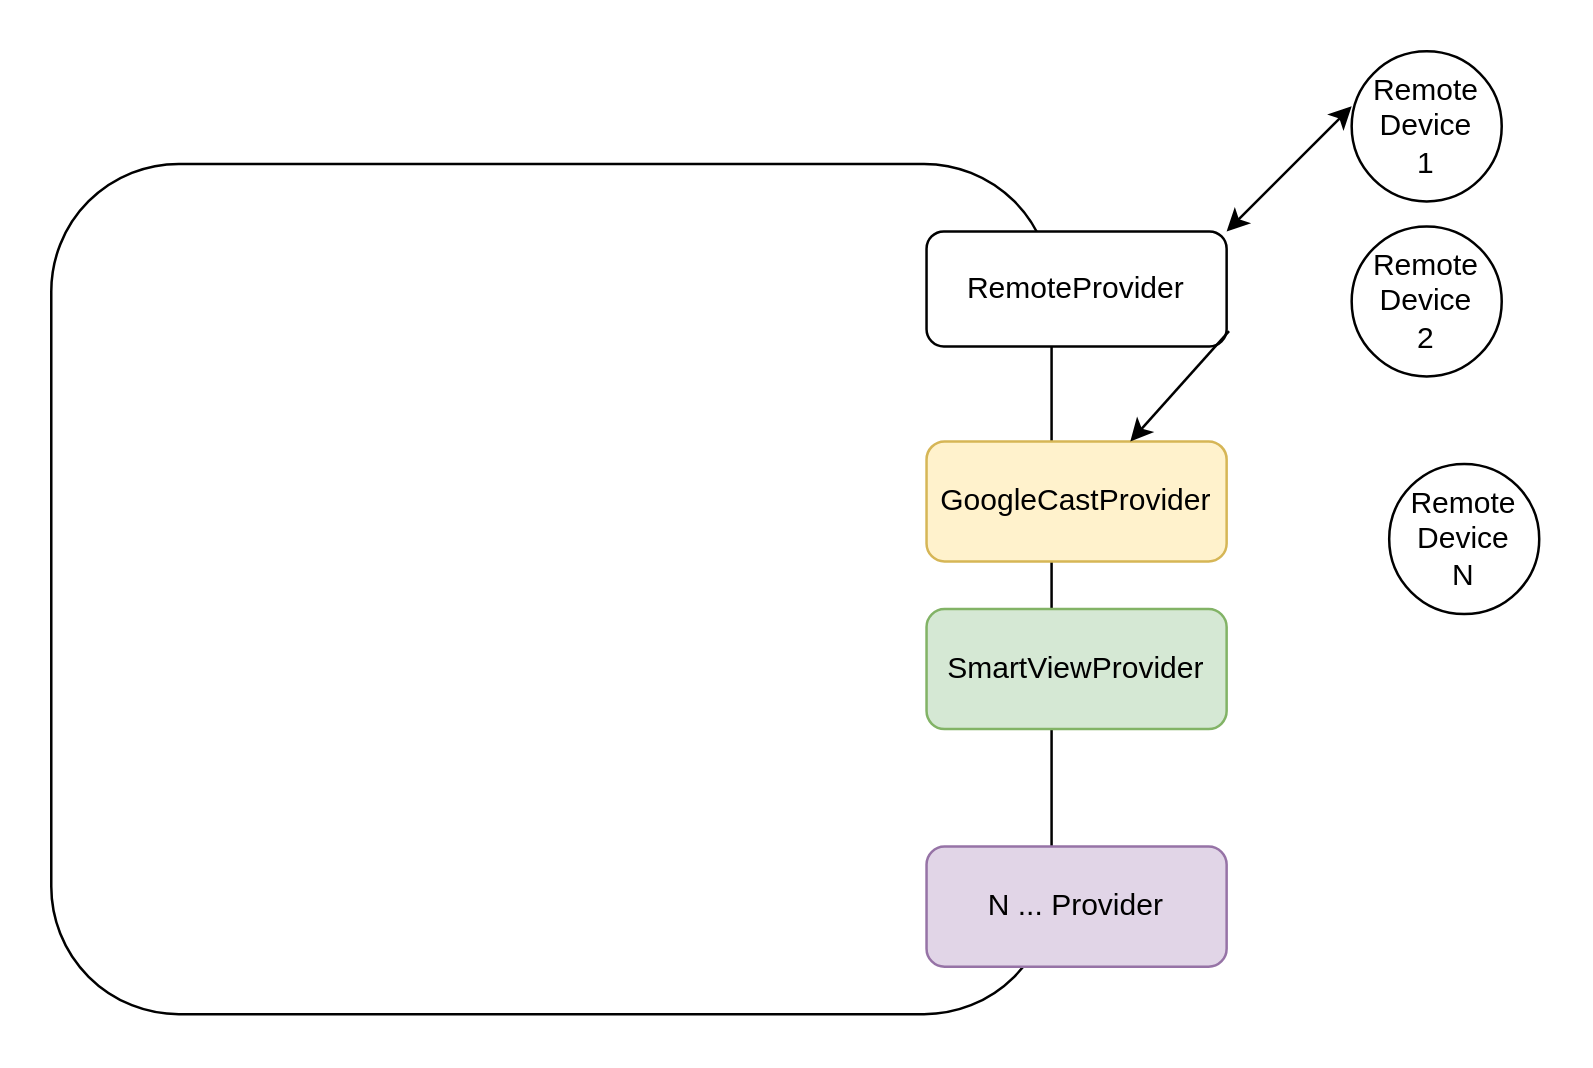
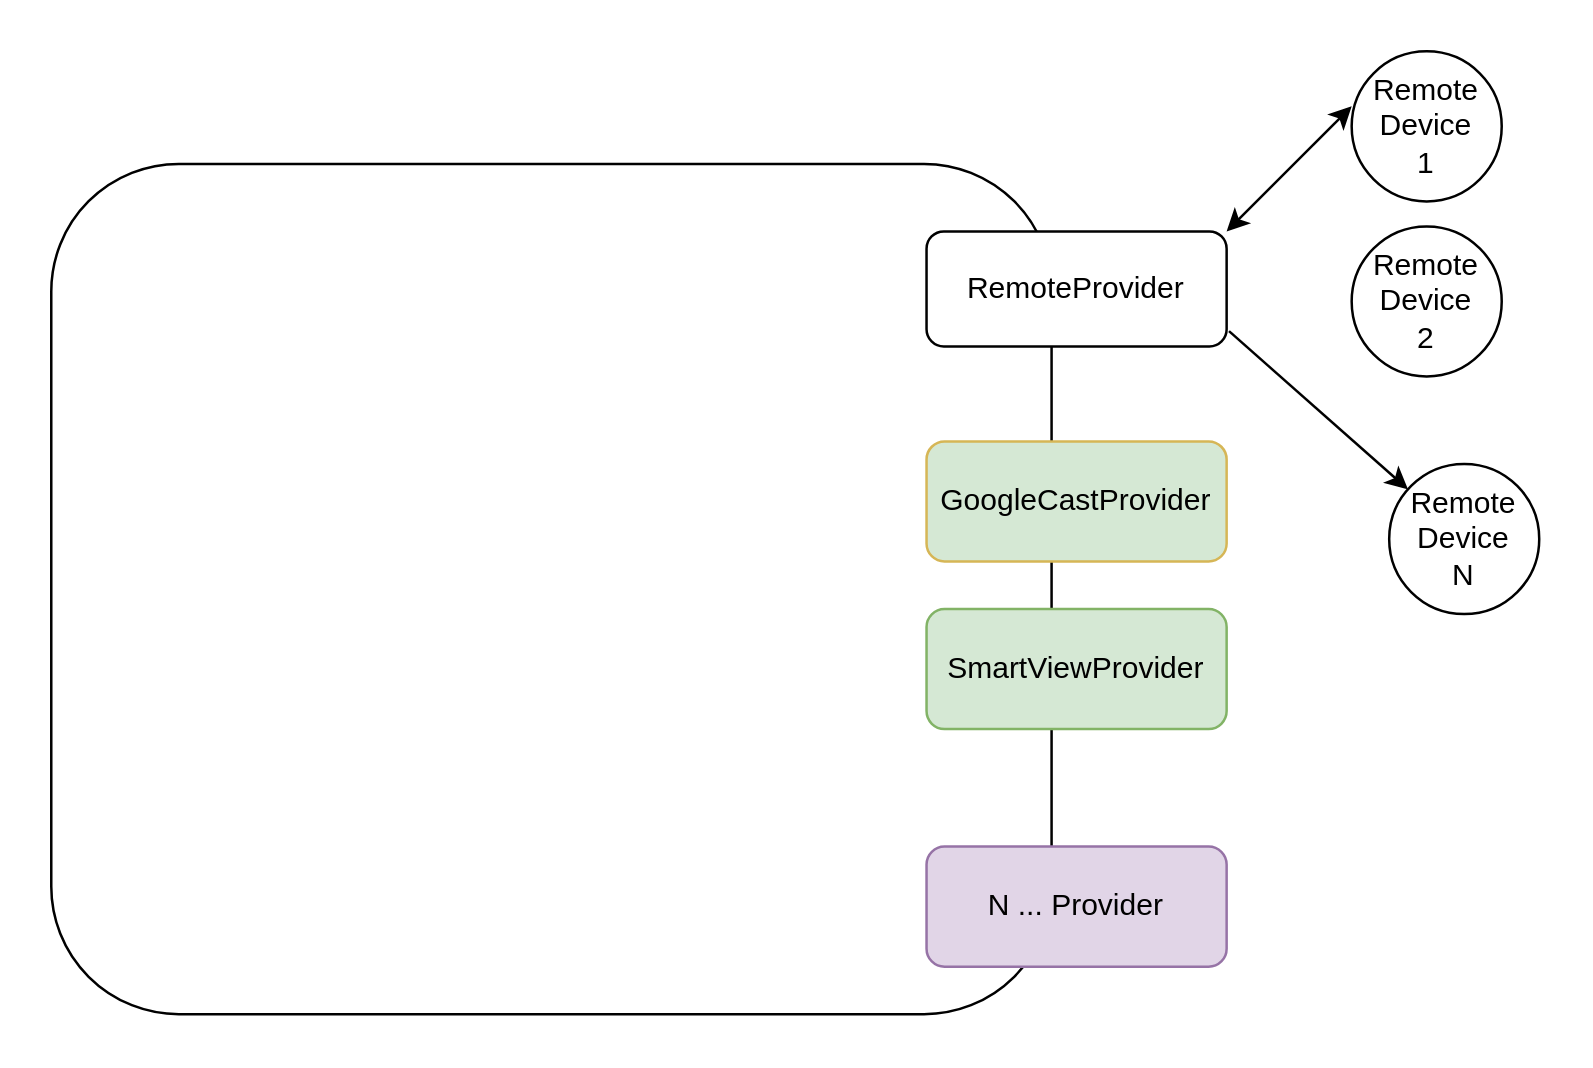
edge "RemoteProvider" -> "GoogleCastProvider": now "RemoteProvider" -> "RemoteDeviceN"
node "GoogleCastProvider": fillcolor #fff2cc -> #d5e8d4
